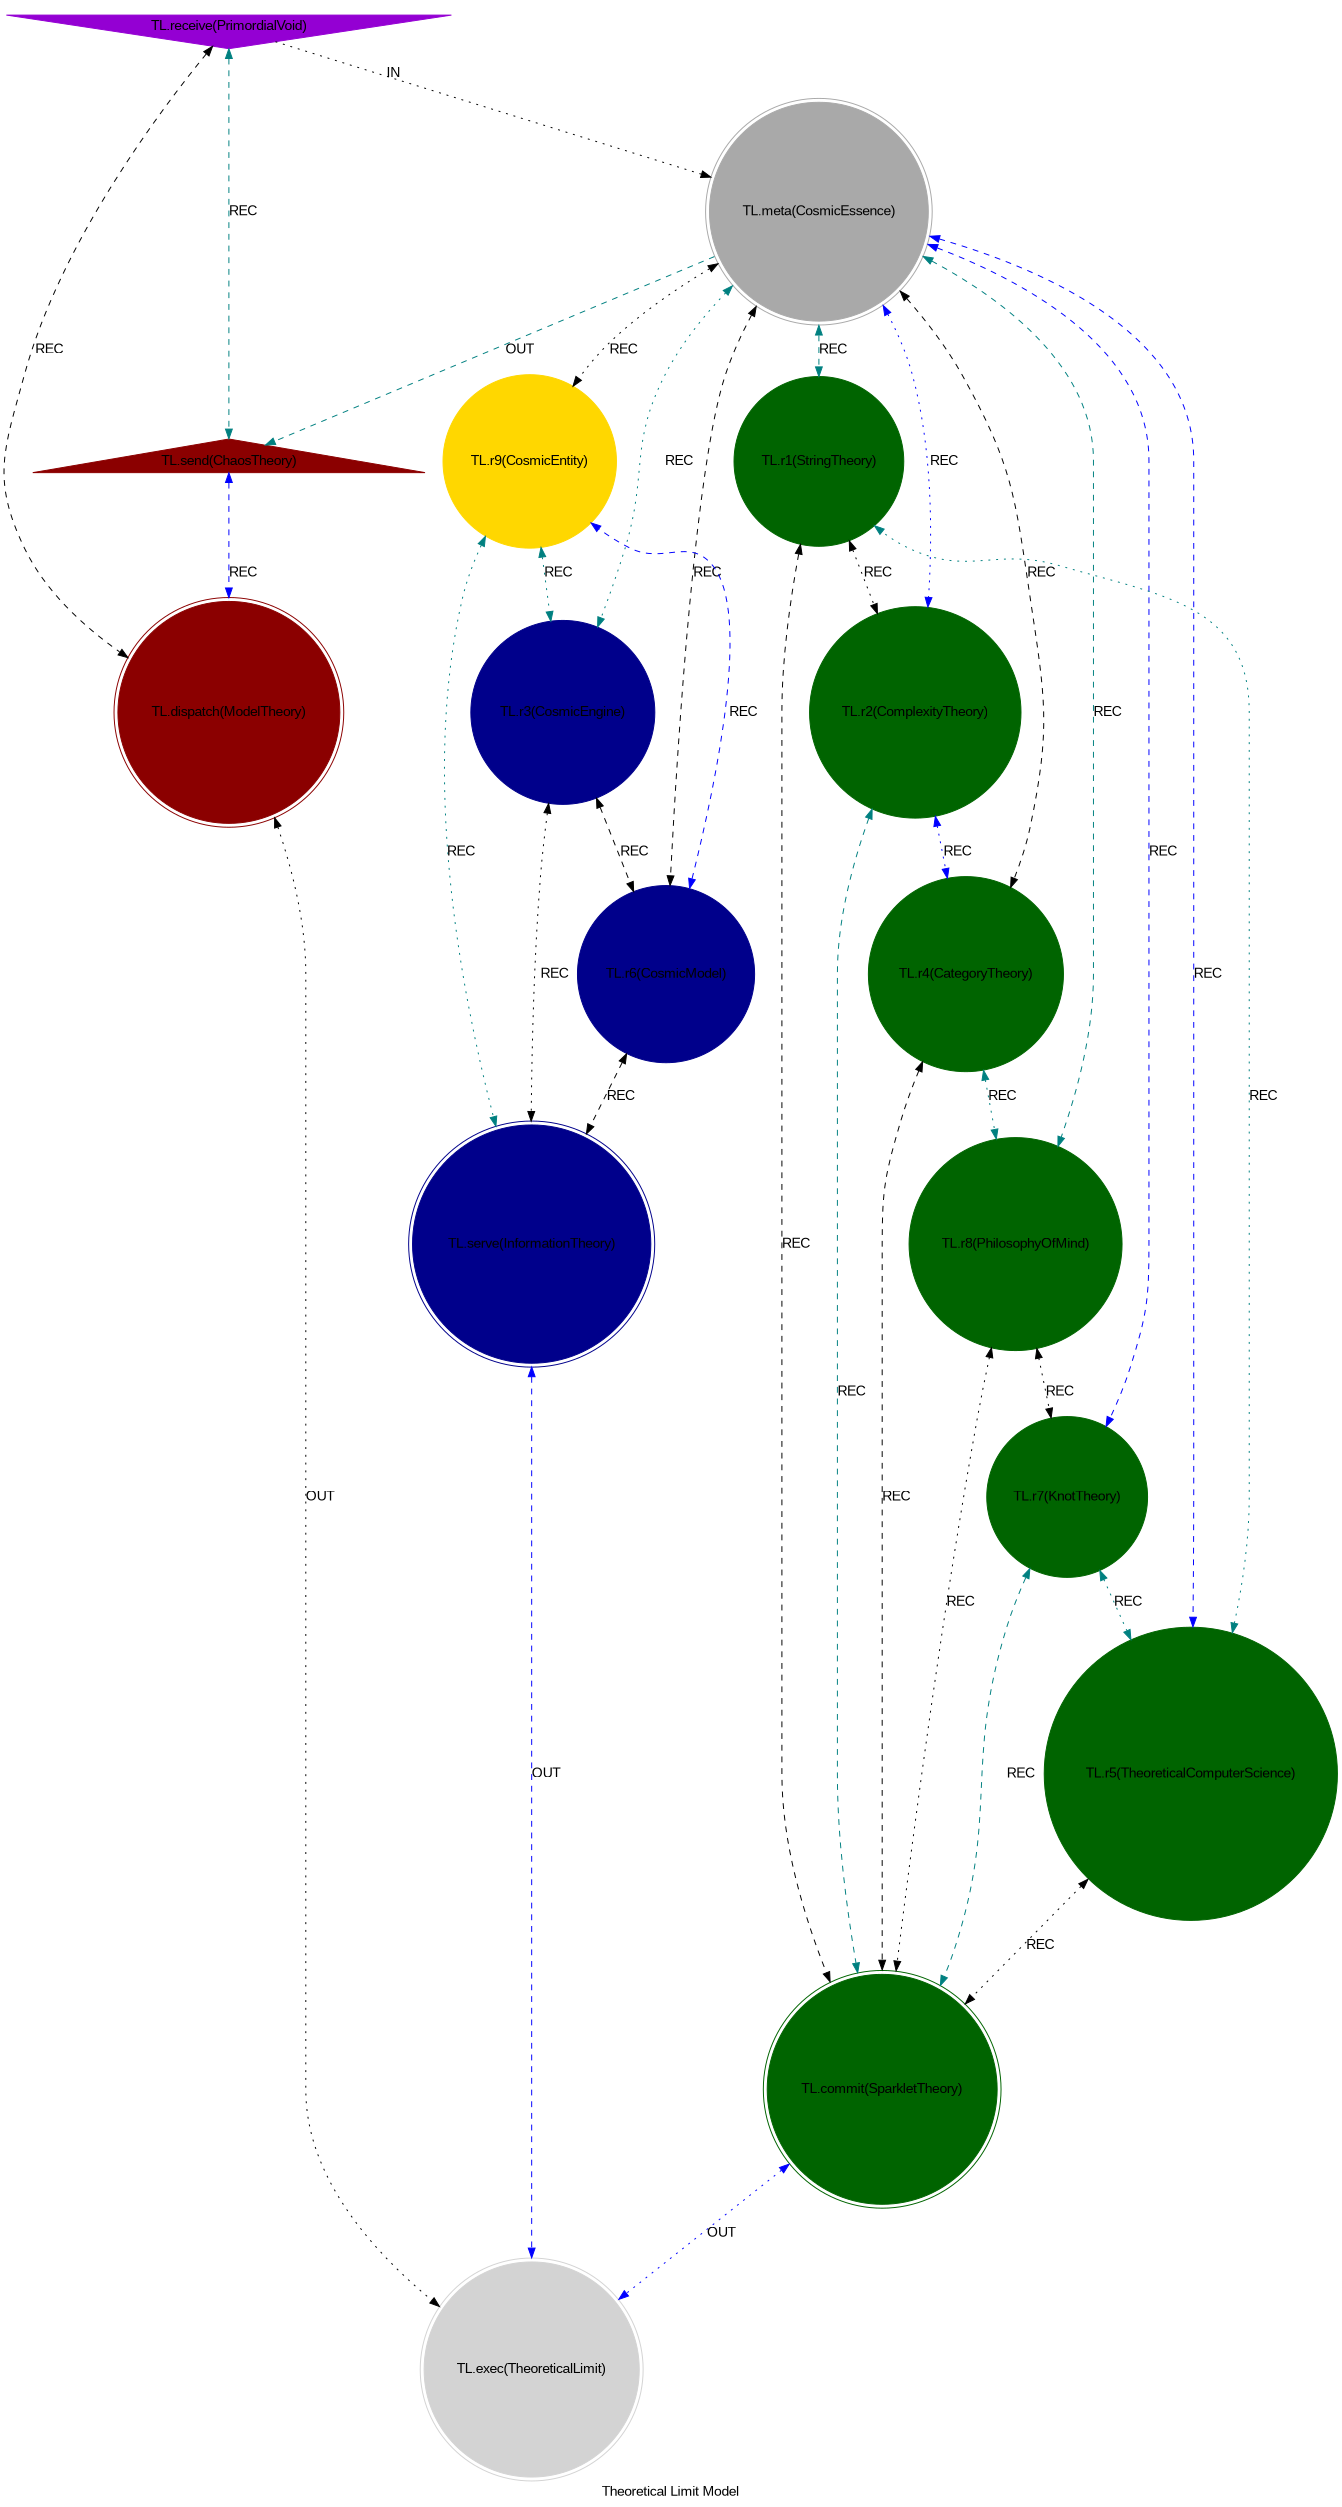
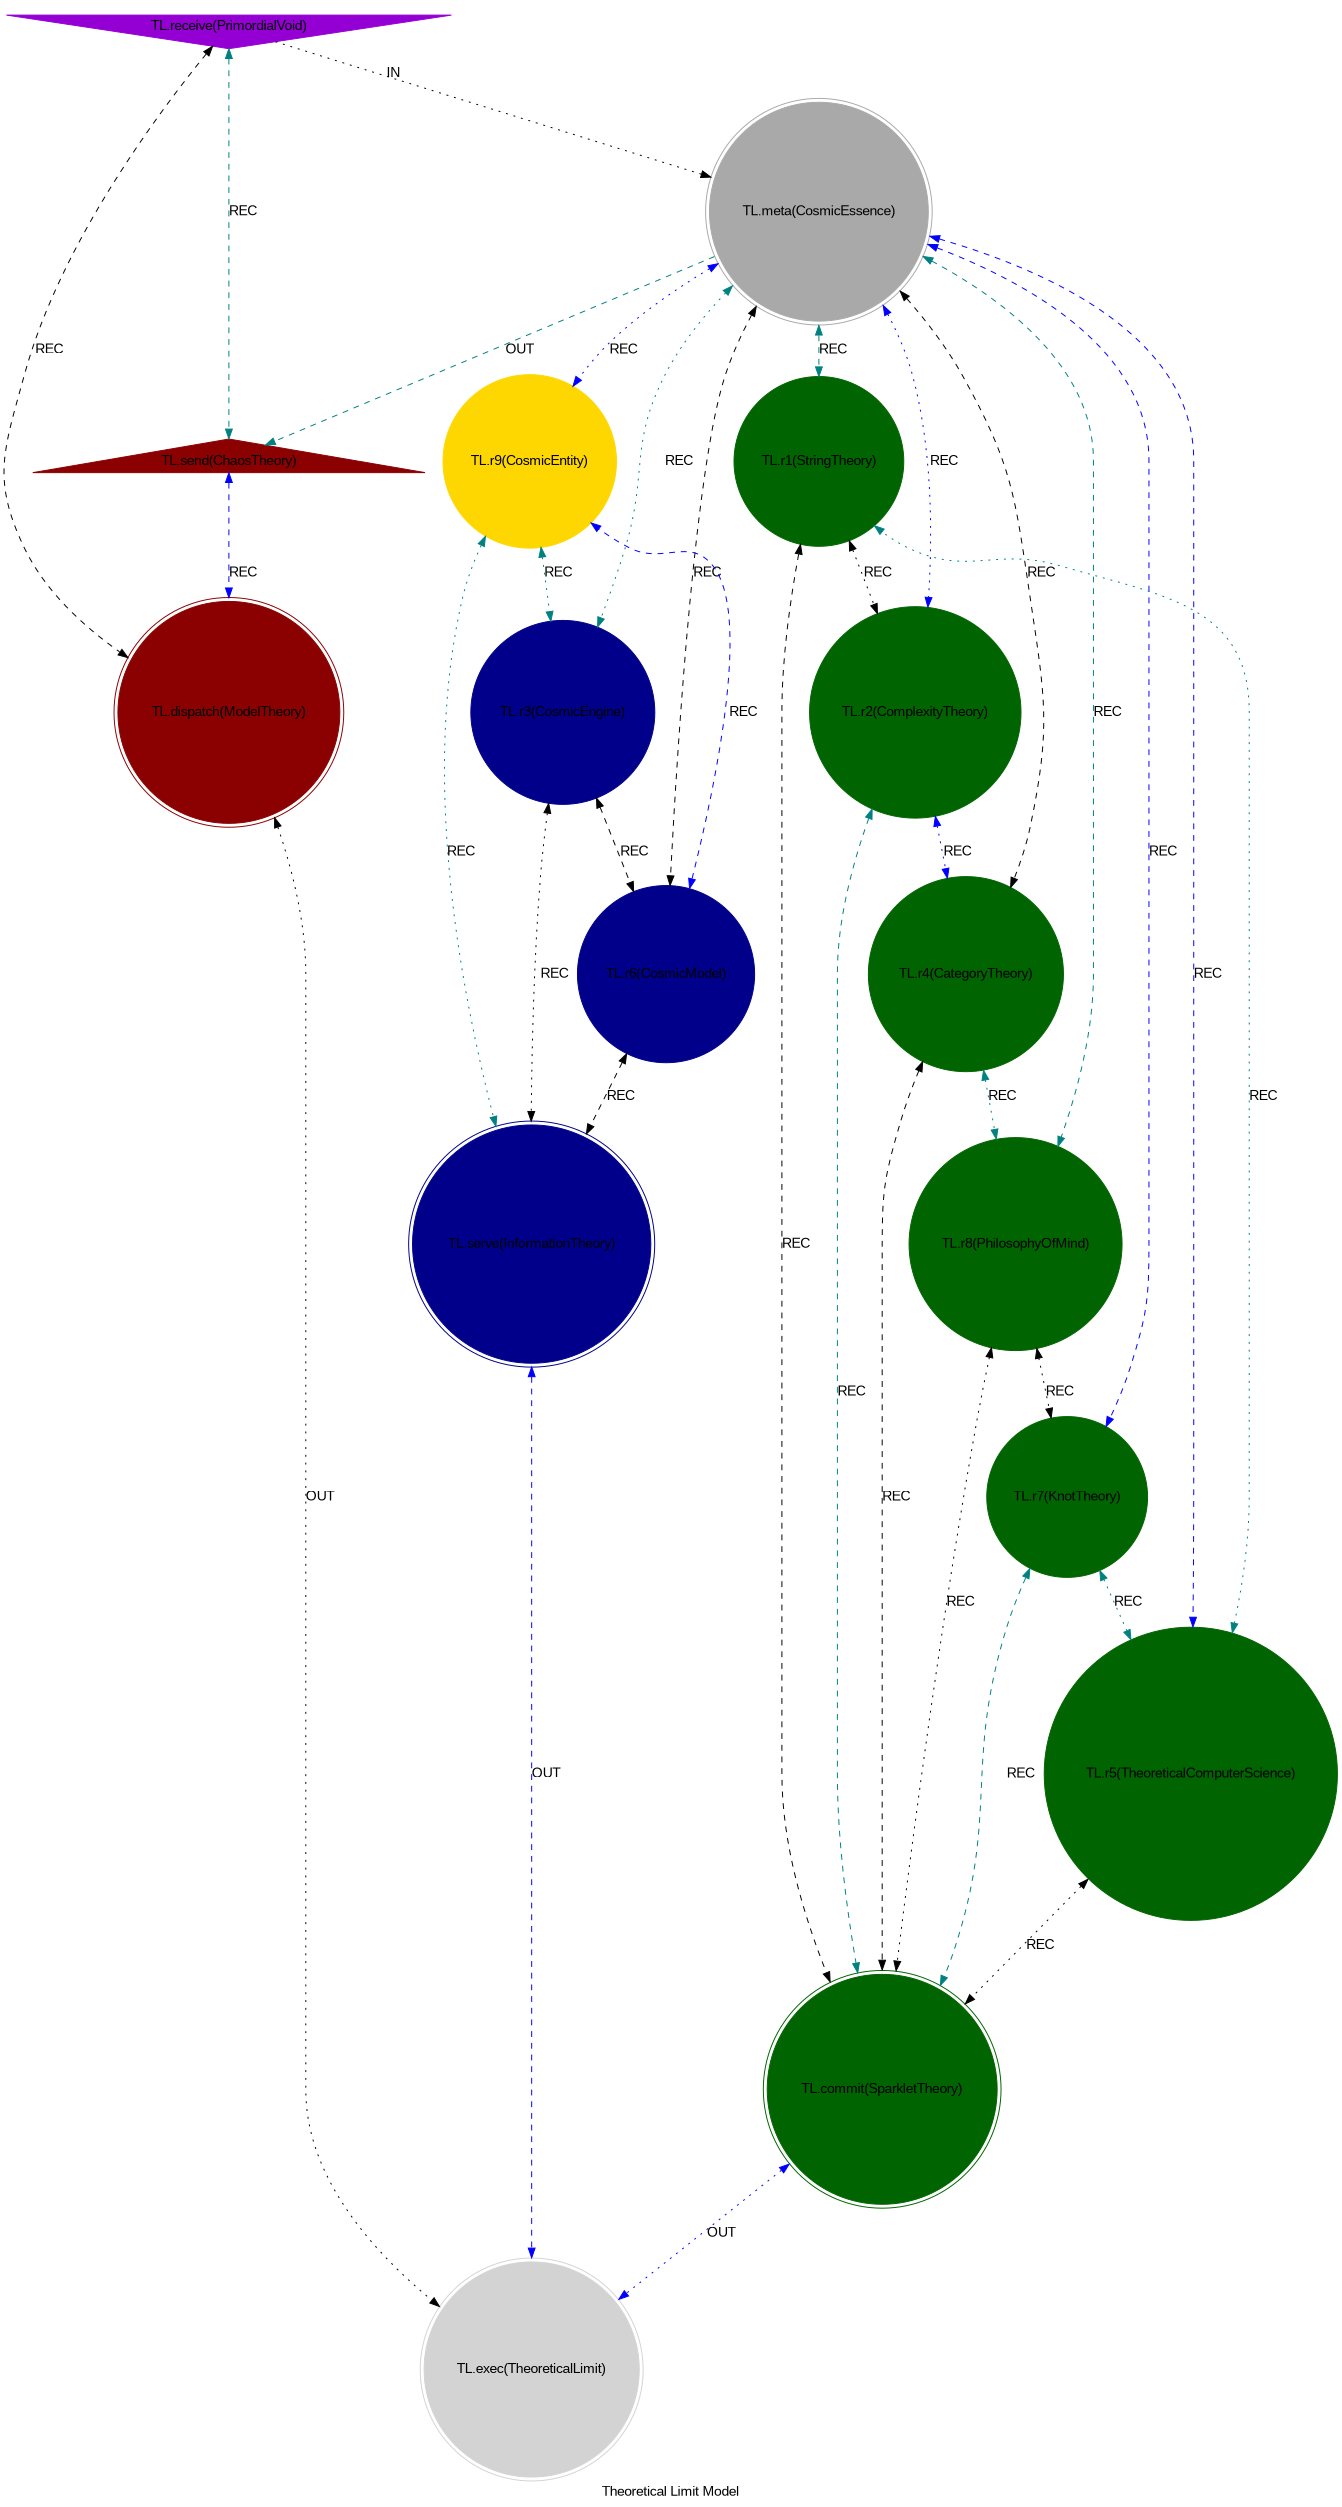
edge "TL.meta(CosmicEssence)" -- "TL.r9(CosmicEntity)": color black -> blue
